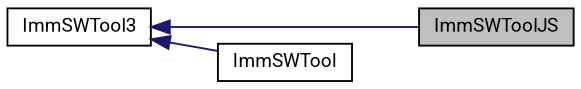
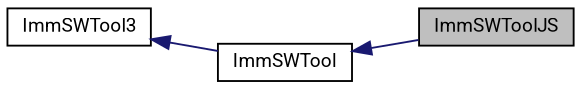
edge "ImmSWToolJS" -> "ImmSWTool3": now "ImmSWToolJS" -> "ImmSWTool"
